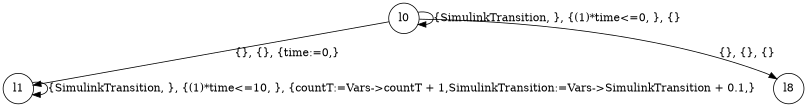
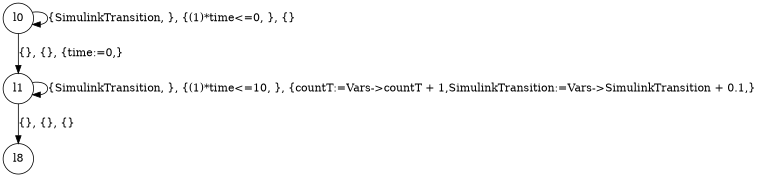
edge "l0" -> "l8": now "l1" -> "l8"
